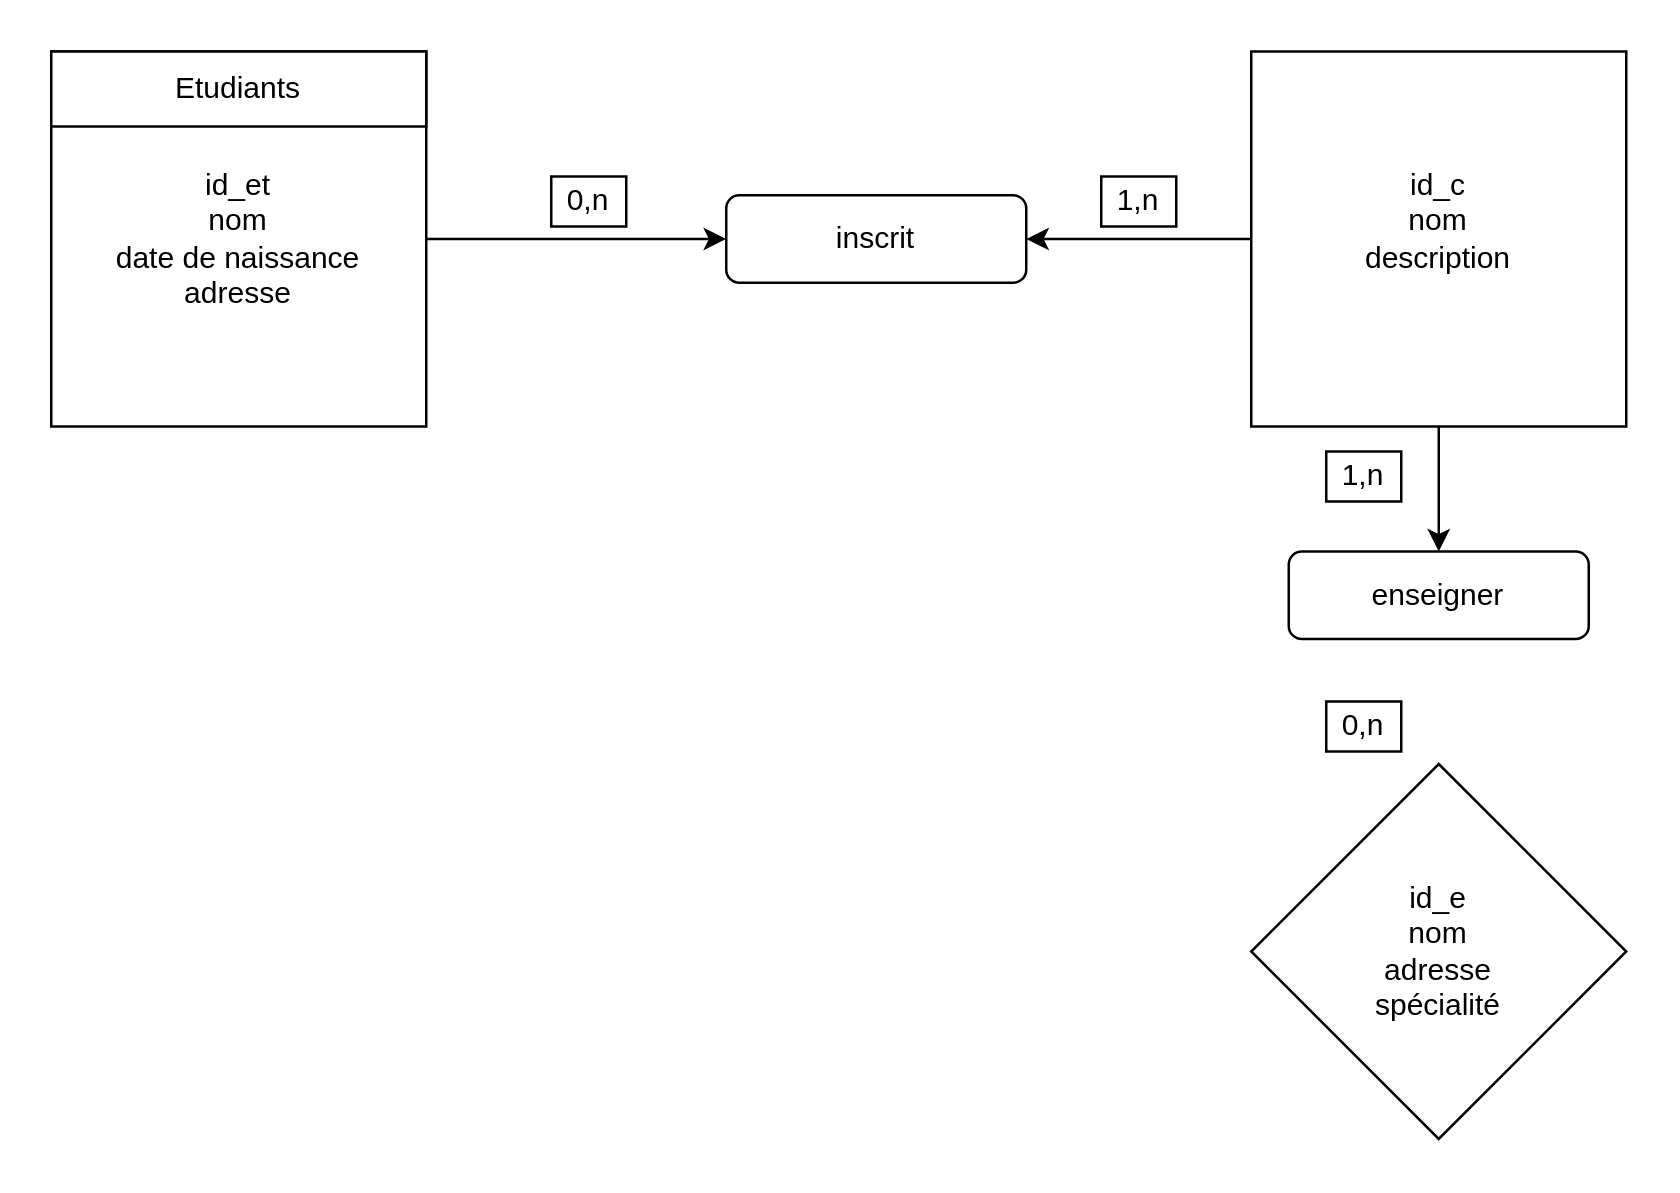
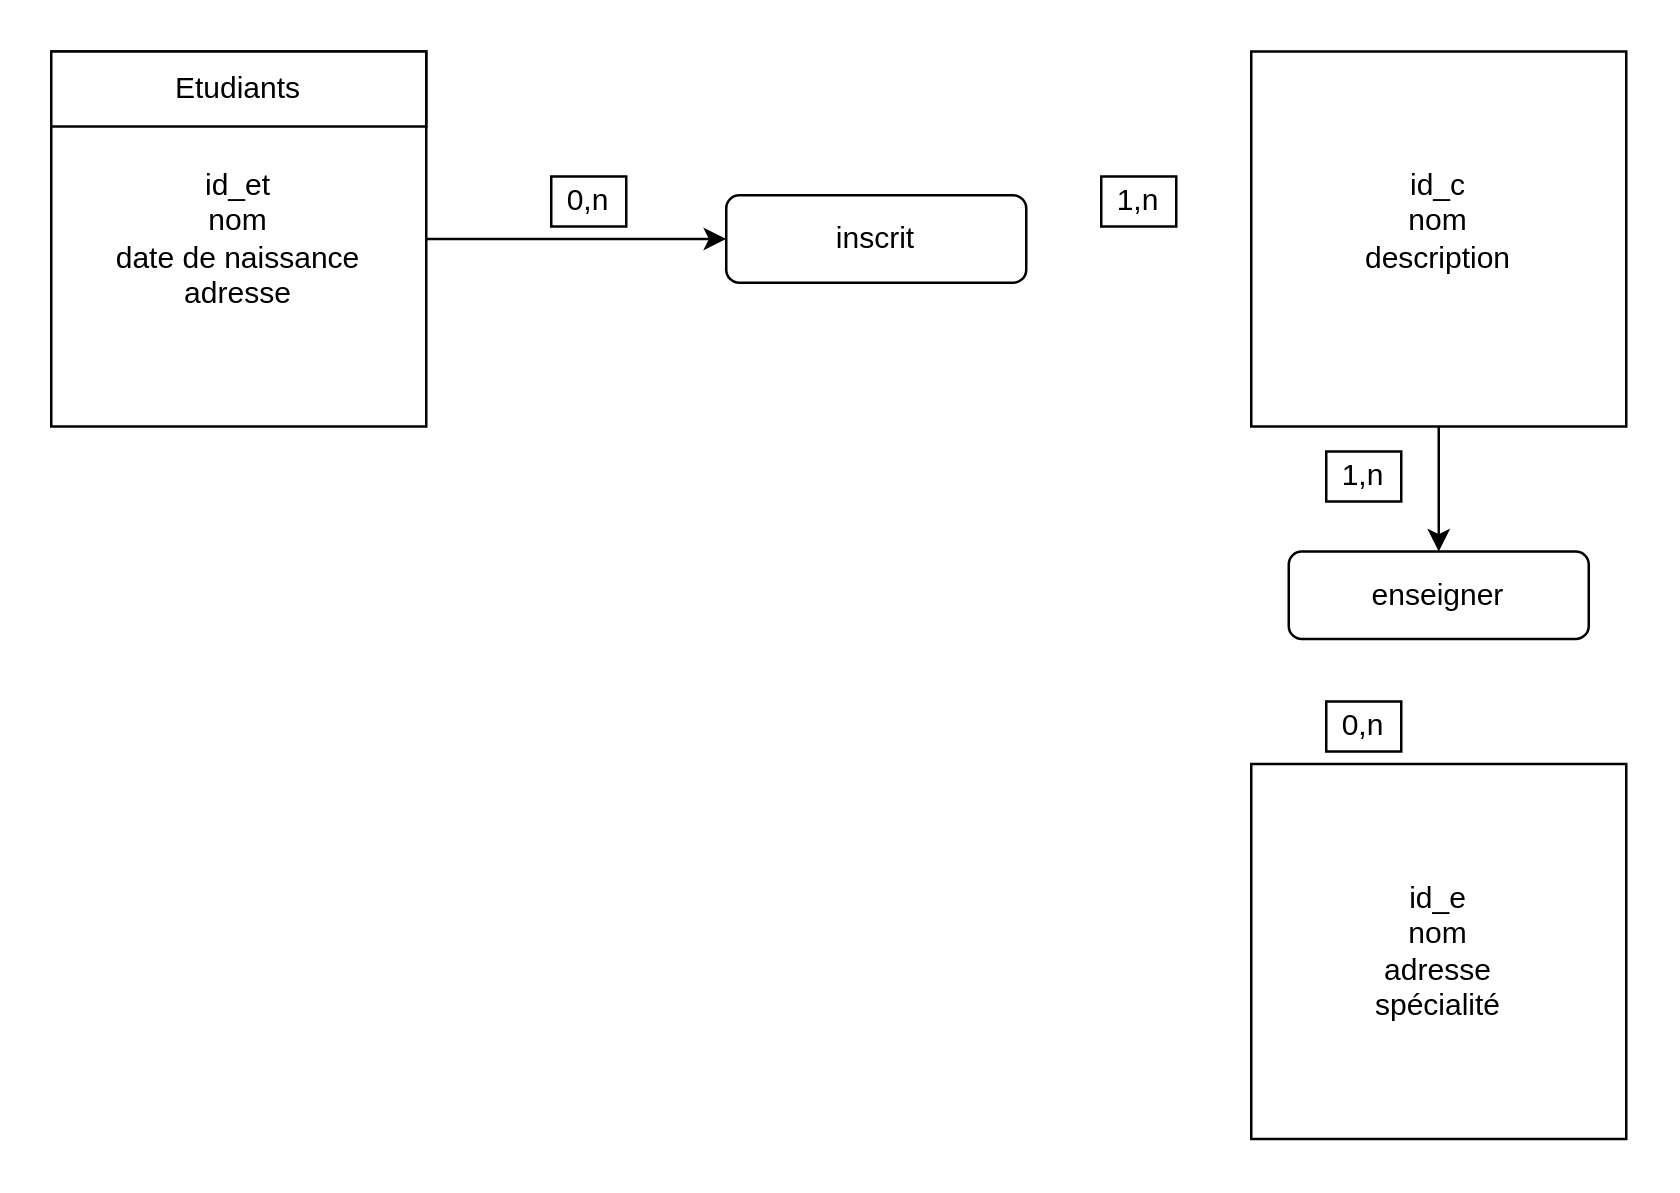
edge "id_c nom description" -> "inscrit": removed
node "id_e nom adresse spécialité": shape diamond -> rectangle
